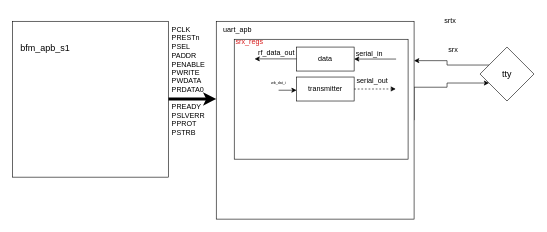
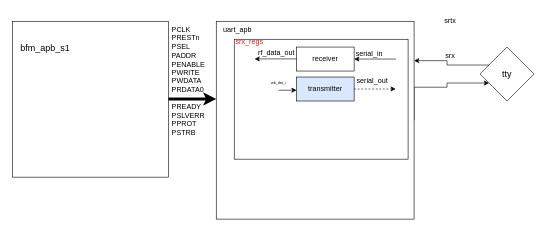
node "srx": moved (453, 50) -> (450, 56)
node "data": label "data" -> "receiver"
node "transmitter": fillcolor #ffffff -> #dae8fc
